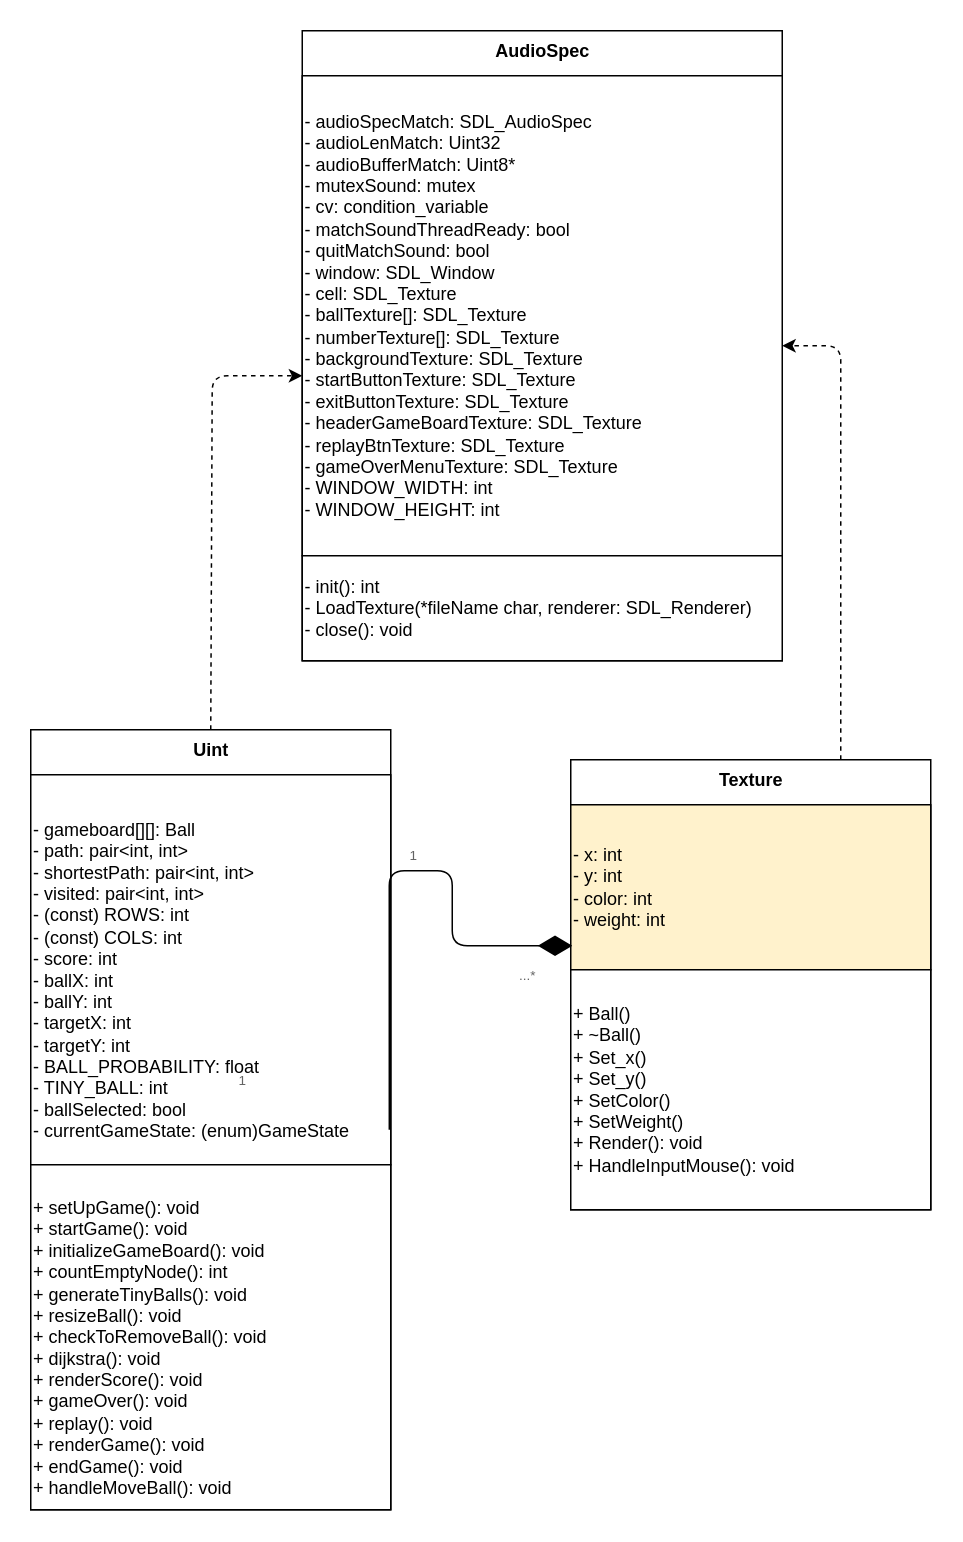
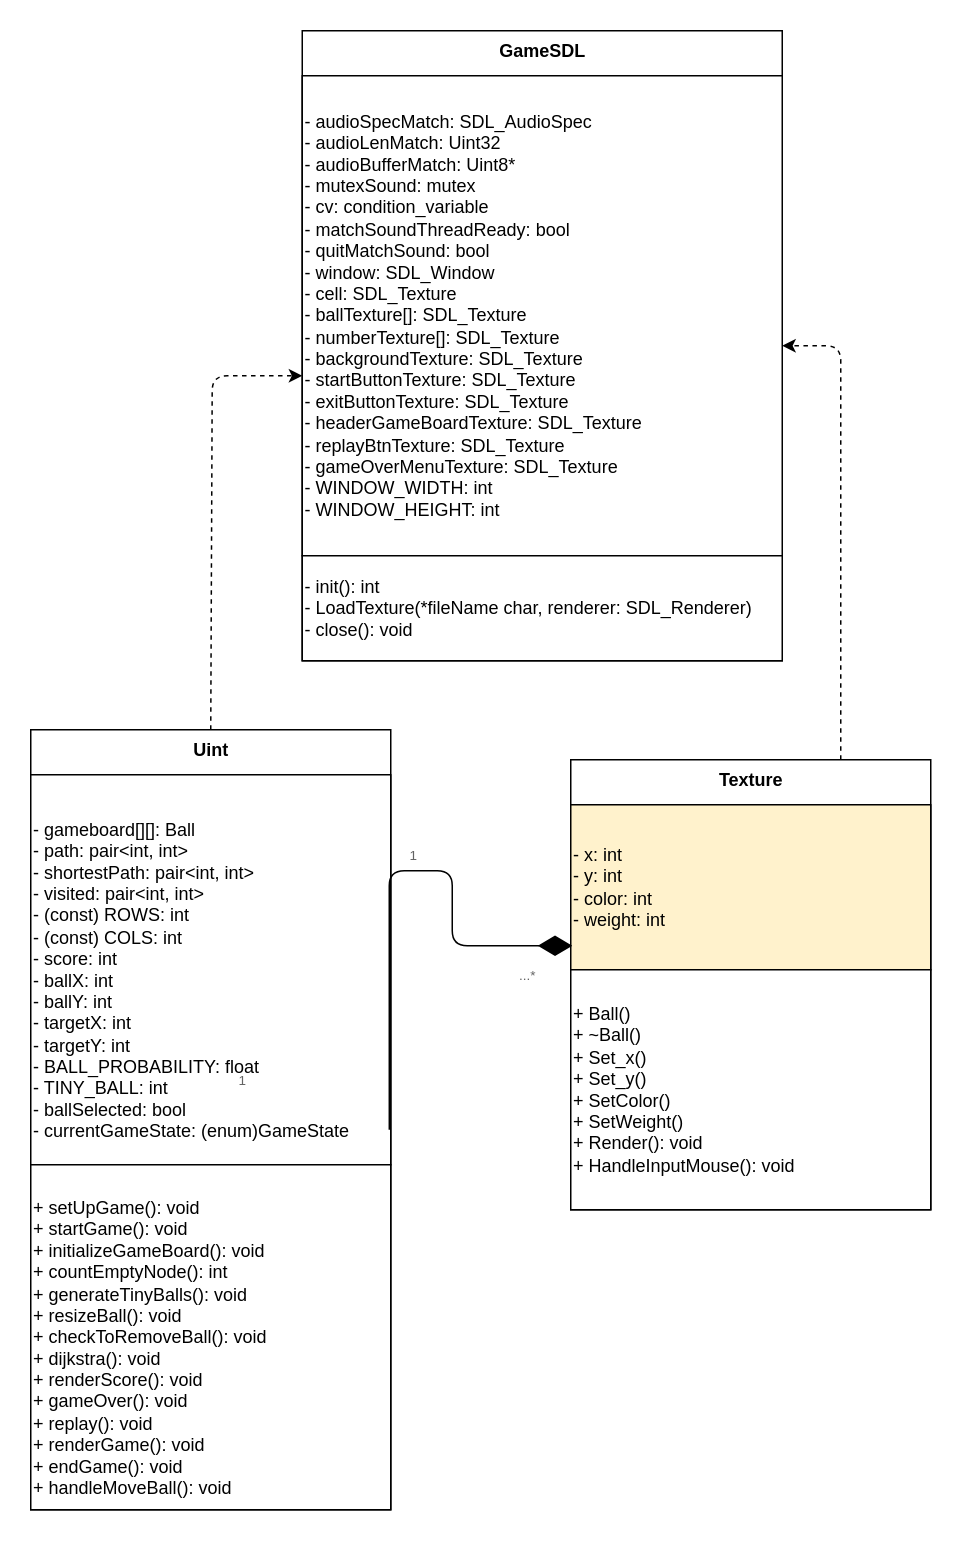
node "AudioSpec": label "AudioSpec" -> "GameSDL"
